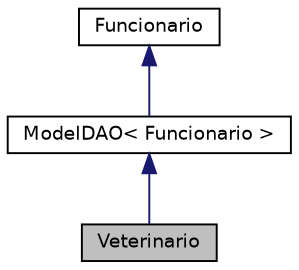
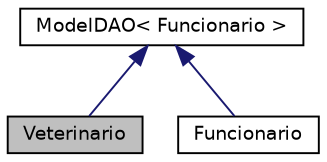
edge "ModelDAO< Funcionario >" -> "Funcionario": reversed
